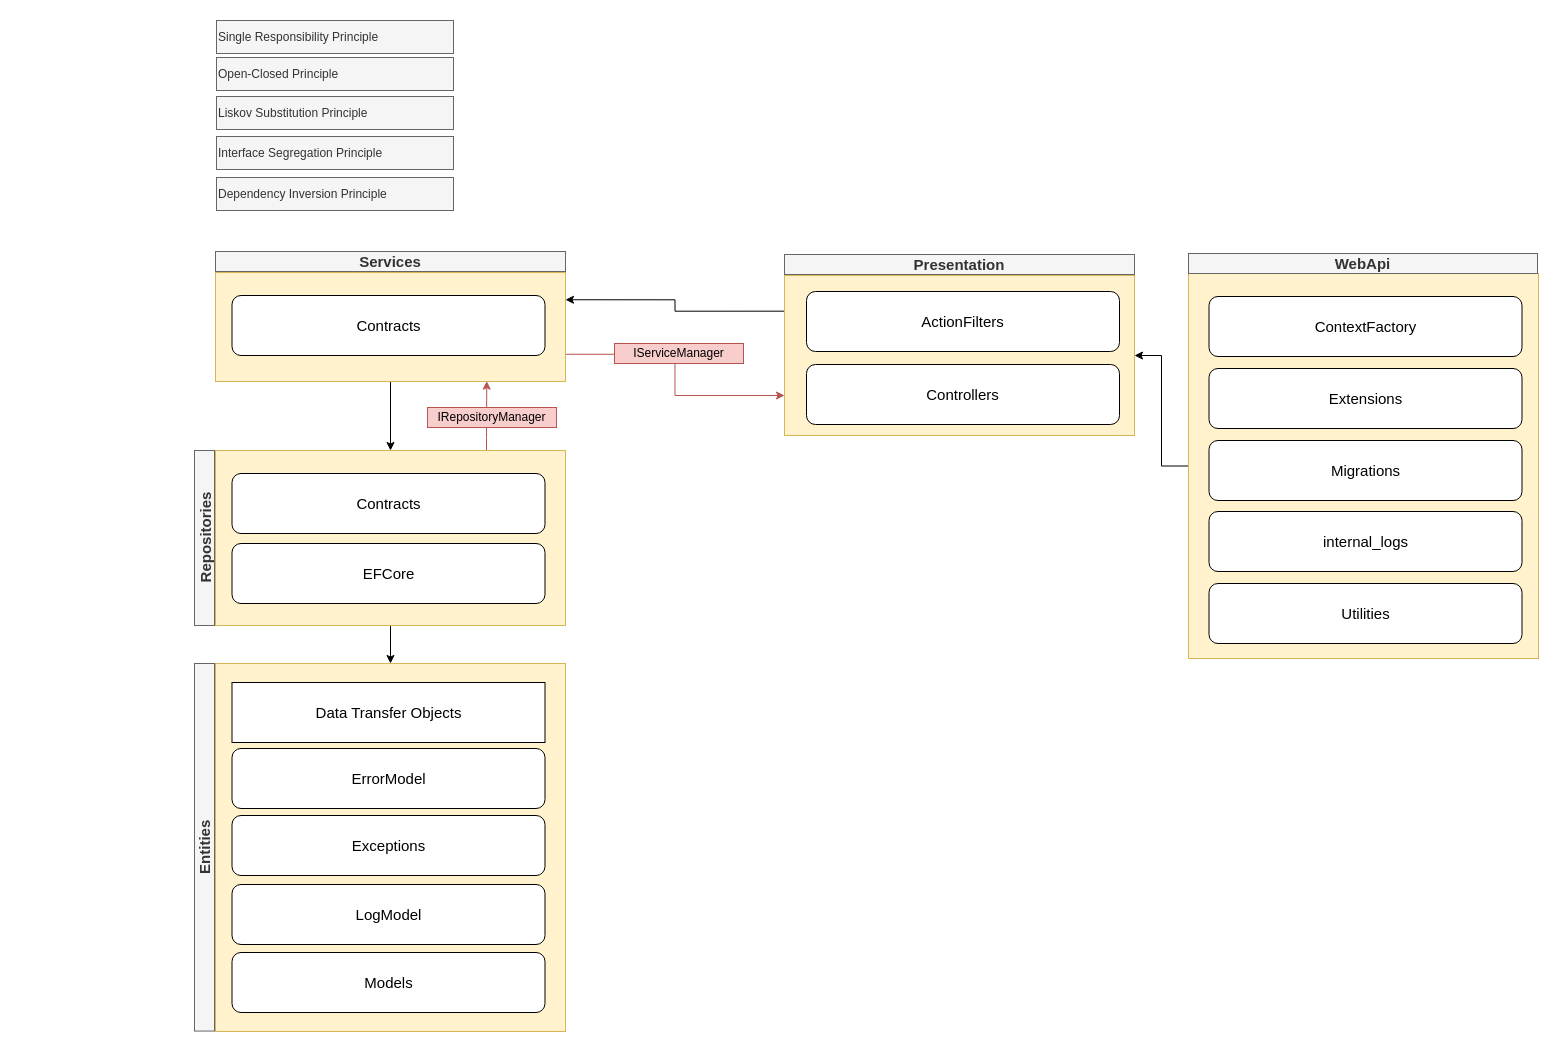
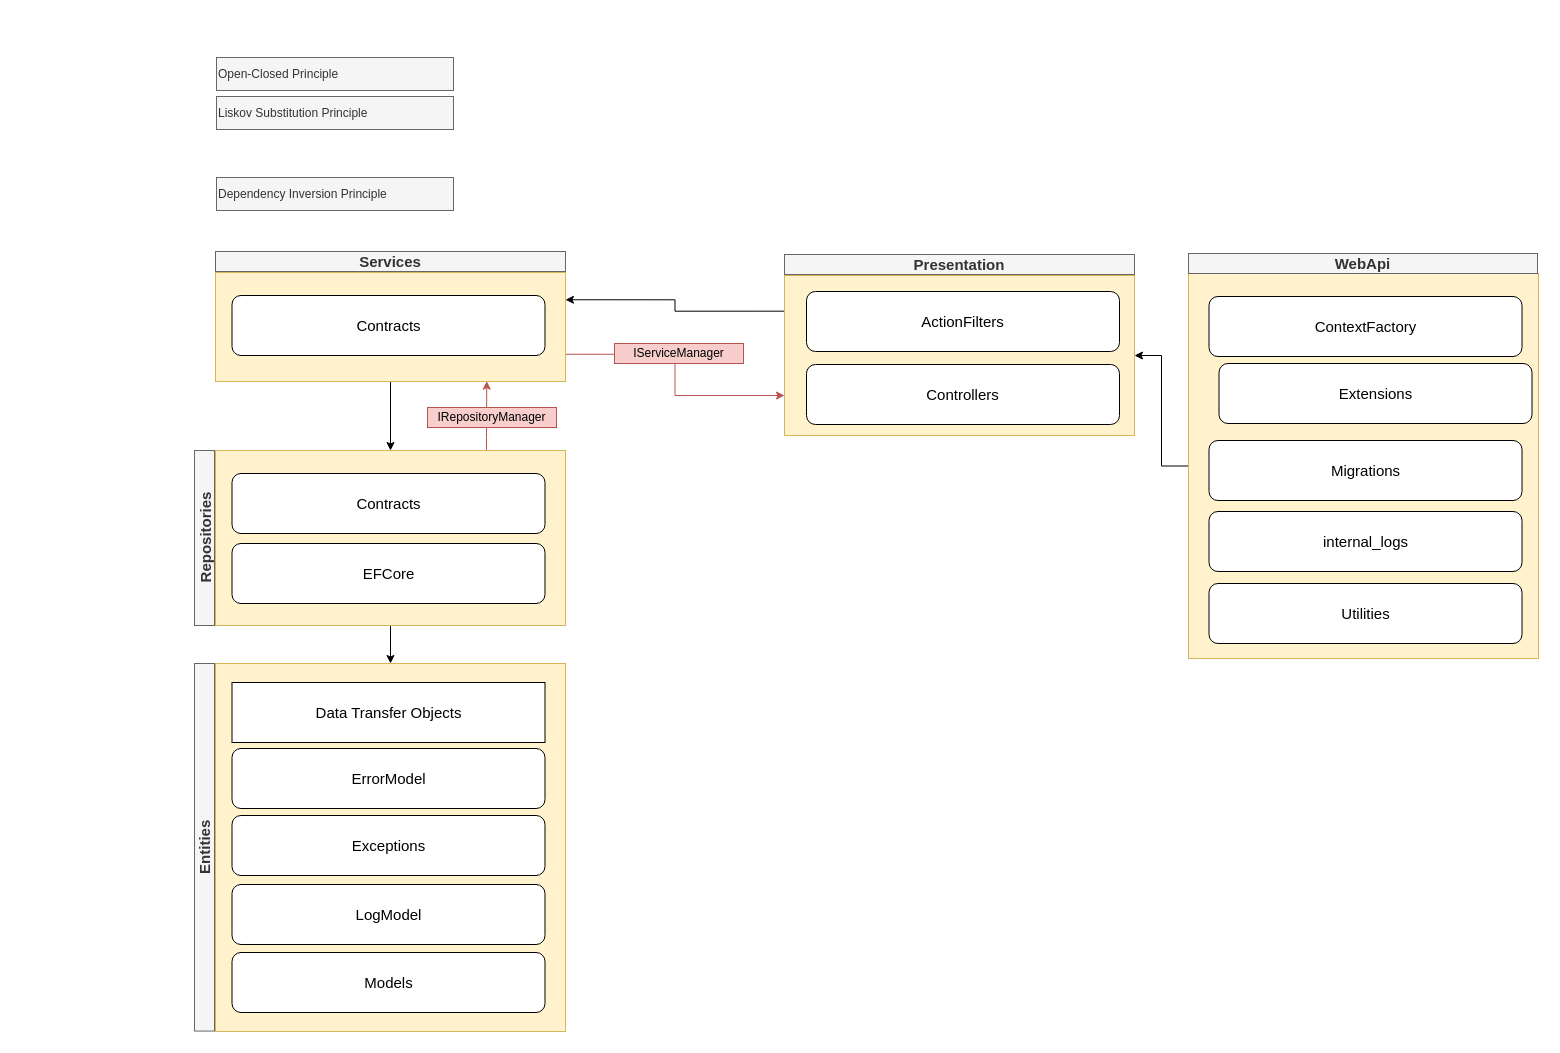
node "Single Responsibility Principle": removed
node "Interface Segregation Principle": removed
node "Extensions": moved (1366, 399) -> (1376, 394)
